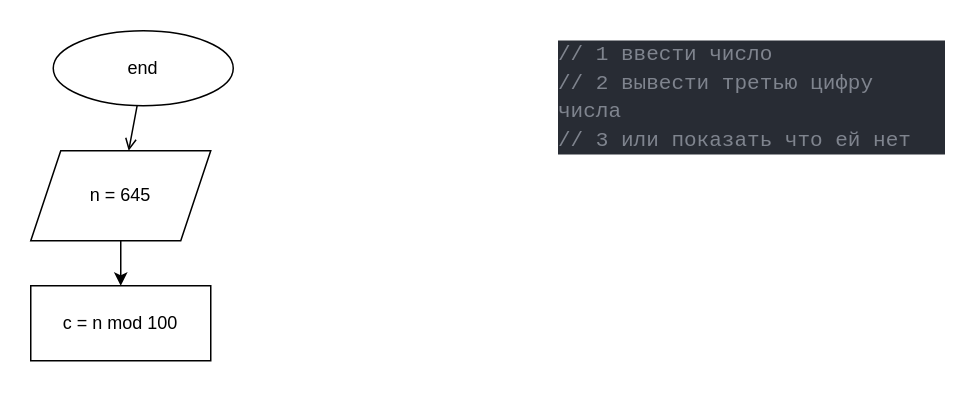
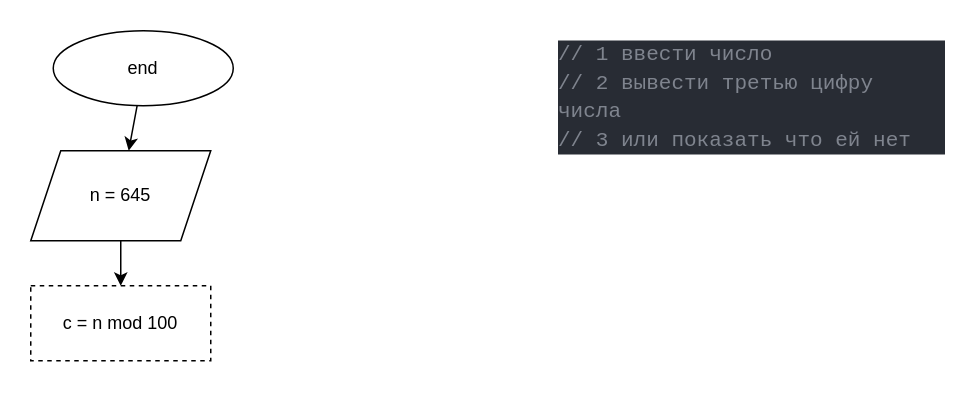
edge "end" -> "n = 645": arrowhead open -> classic
node "с = n mod 100": style solid -> dashed
